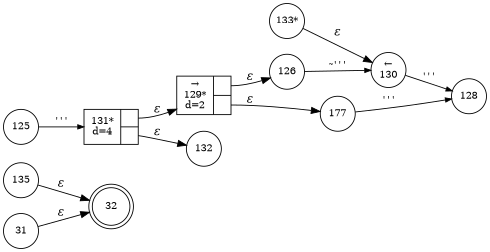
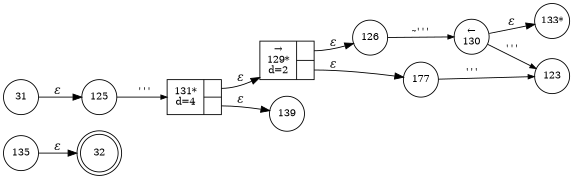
edge "133*" -> "← 130": reversed
node "128": label "128" -> "123"
node "132": label "132" -> "139"
edge "31" -> "32": now "31" -> "125"
